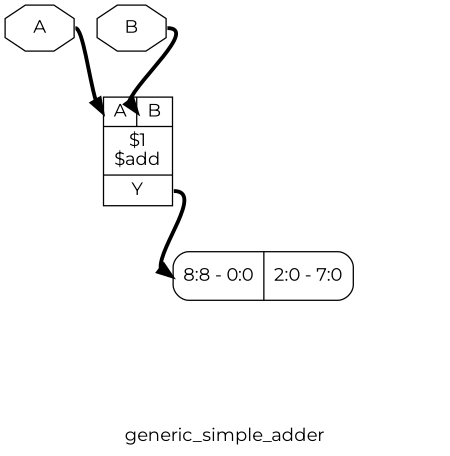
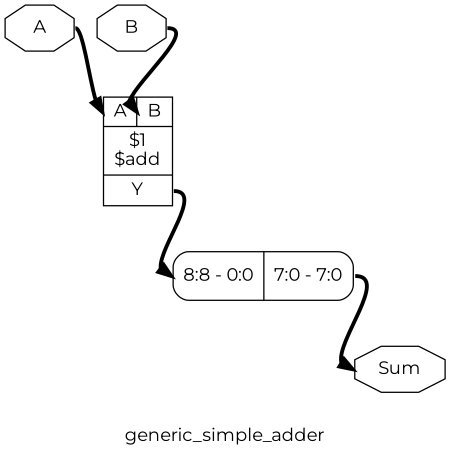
node "8:8 - 0:0": text "2:0 - 7:0" -> "7:0 - 7:0"
node "Sum": added
